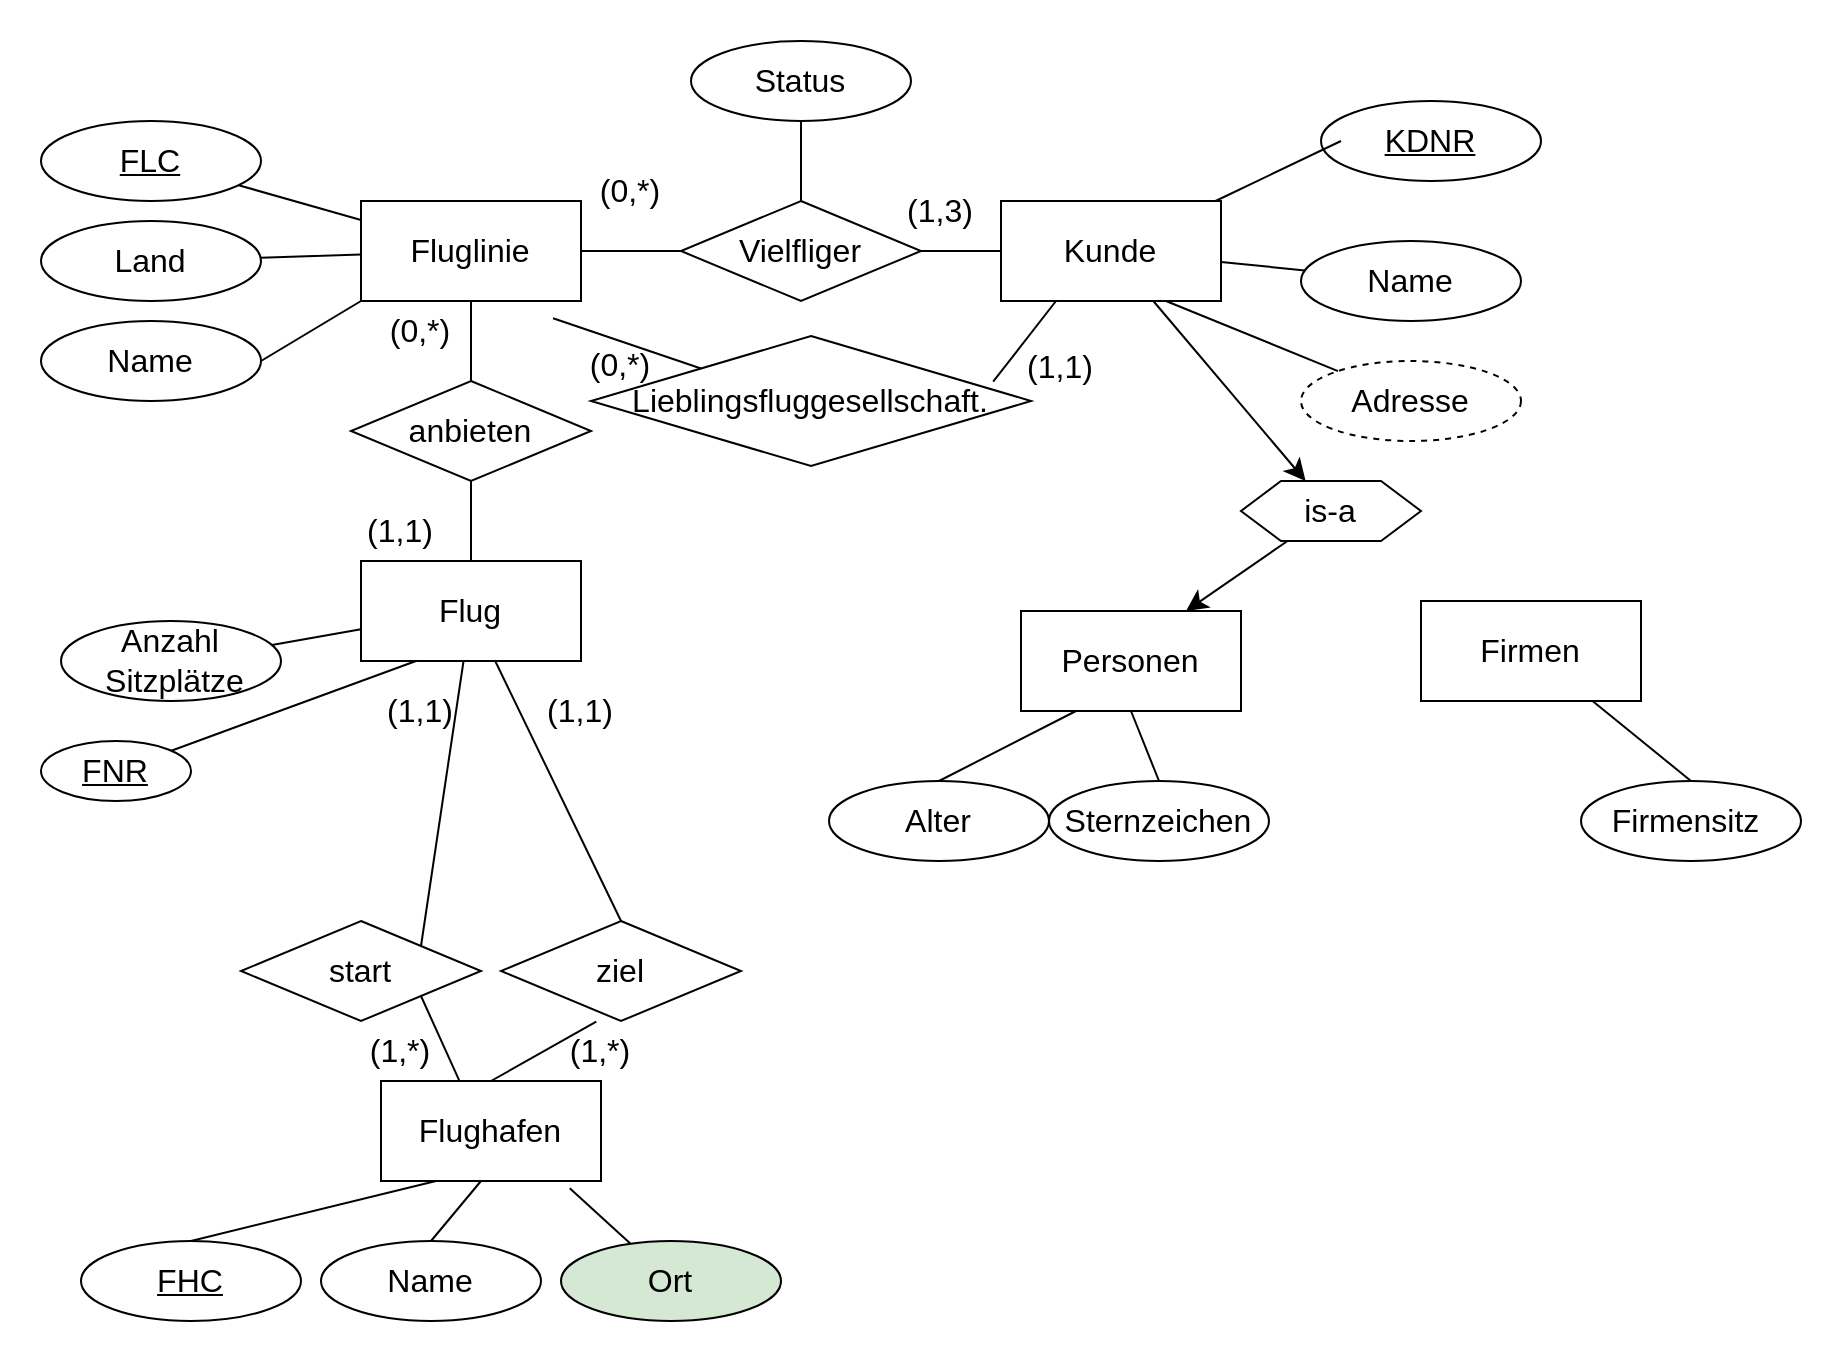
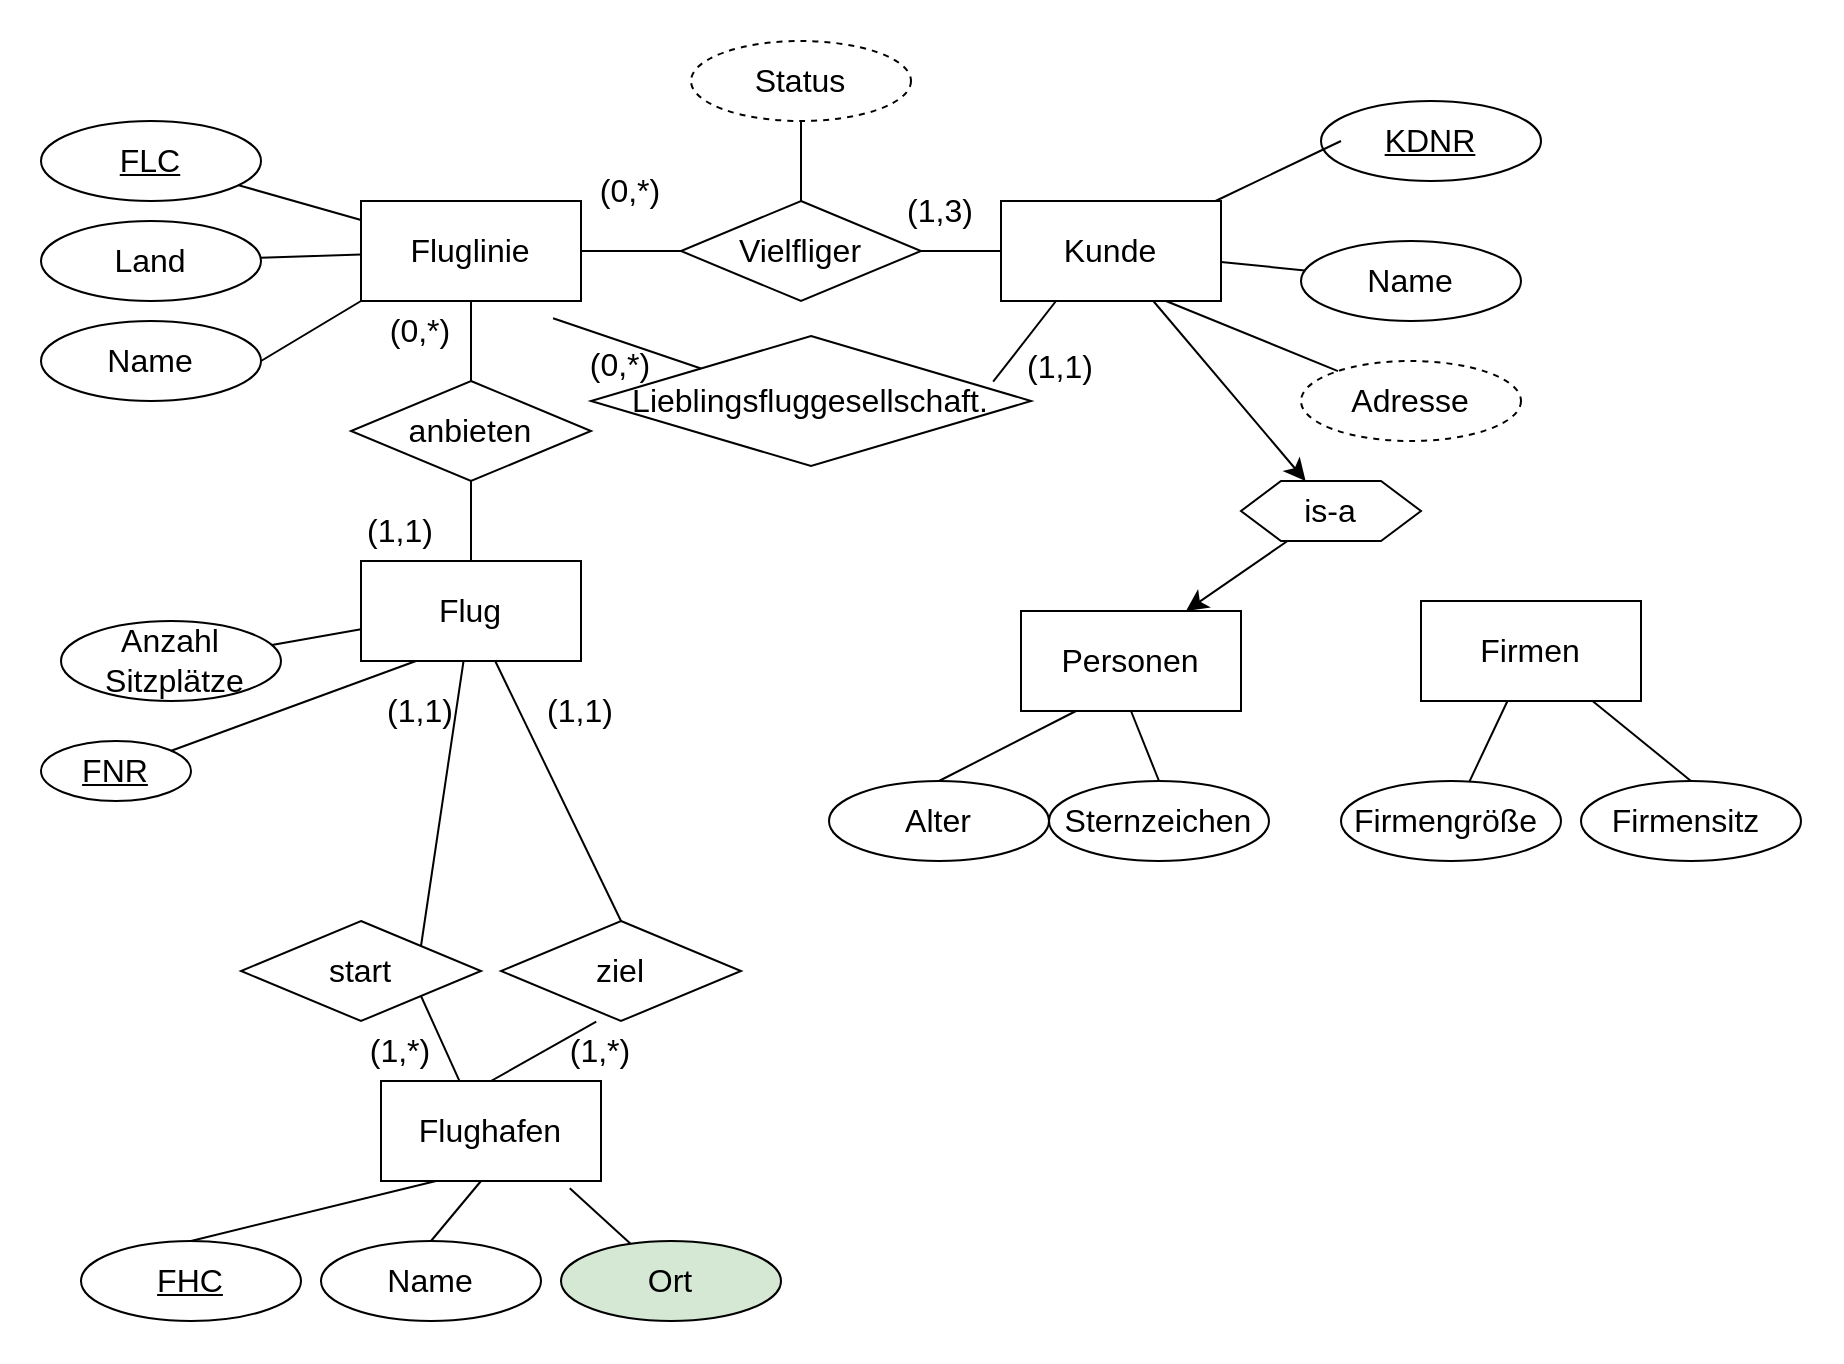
node "Status": style solid -> dashed
edge "Firmen" -- "Firmengröße": added
node "Firmengröße": added
